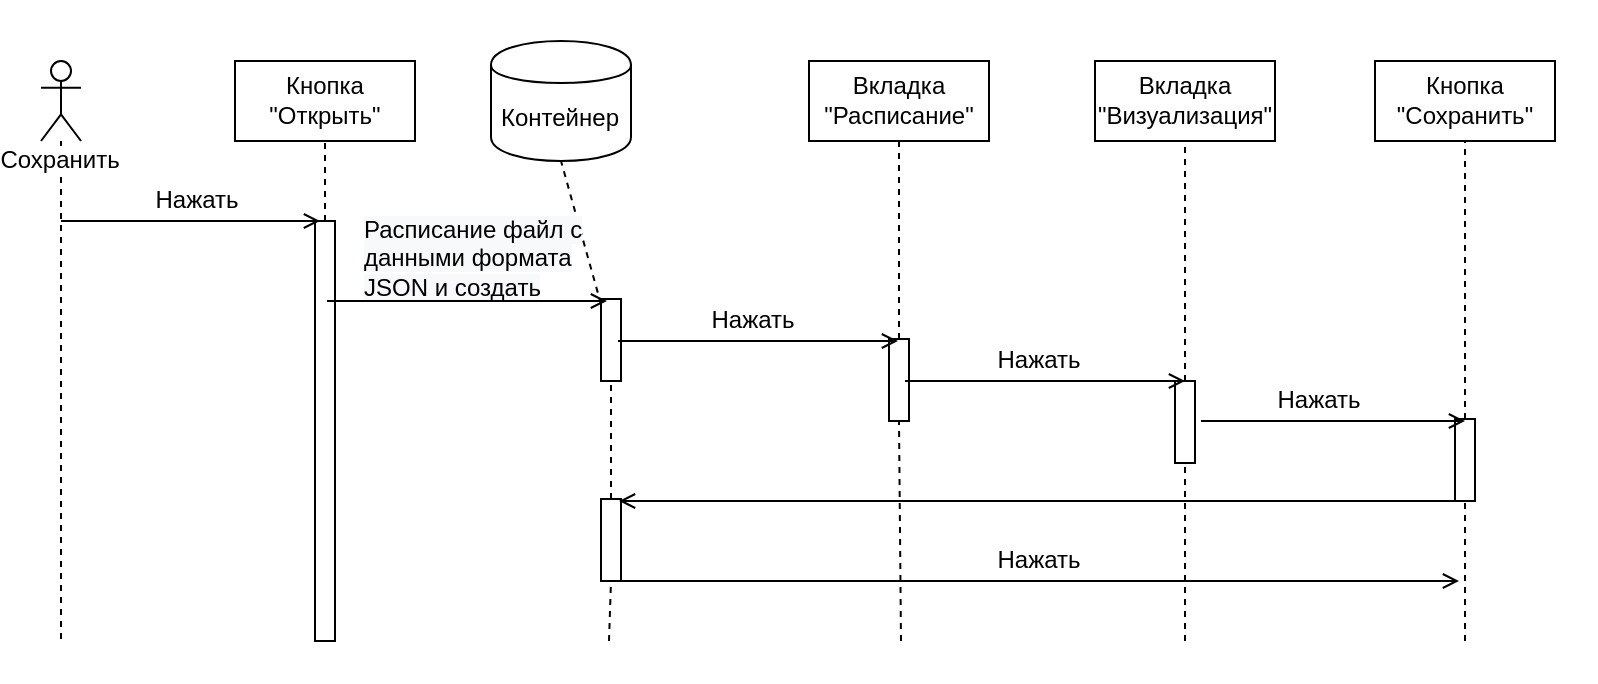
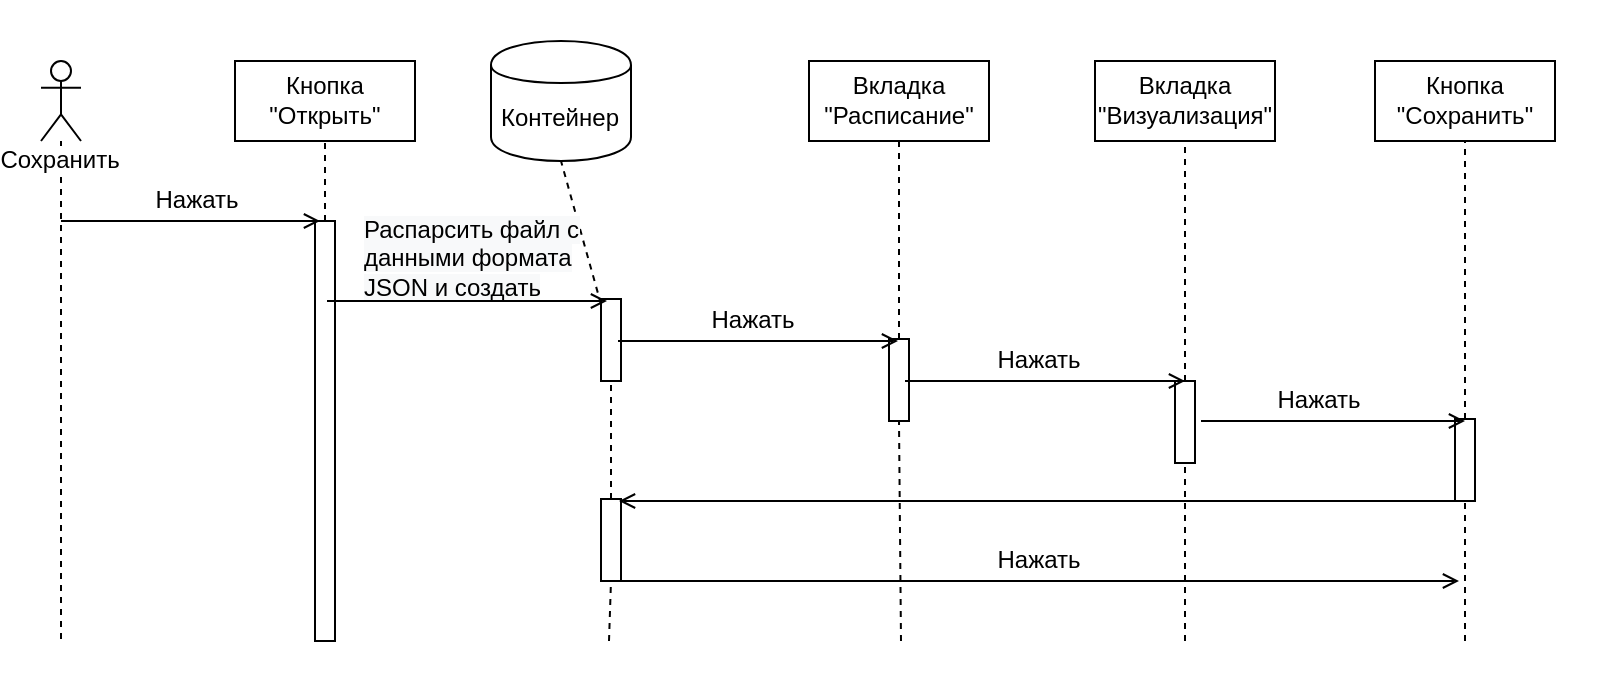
node "Расписание файл c данными формата JSON и создать": label "Расписание файл c данными формата JSON и создать" -> "Распарсить файл c данными формата JSON и создать"
